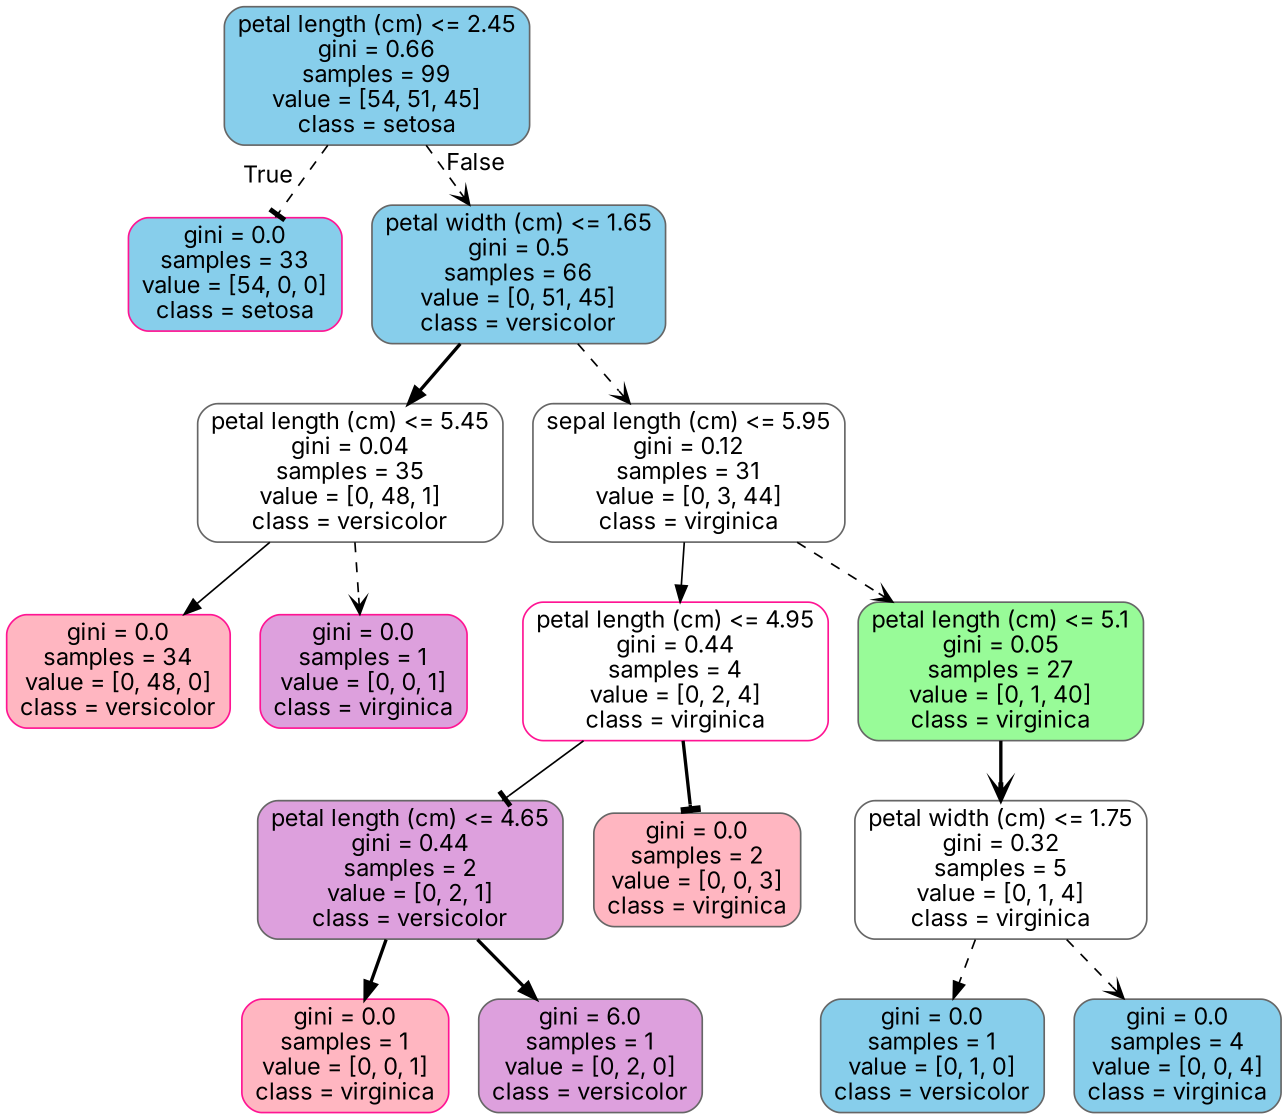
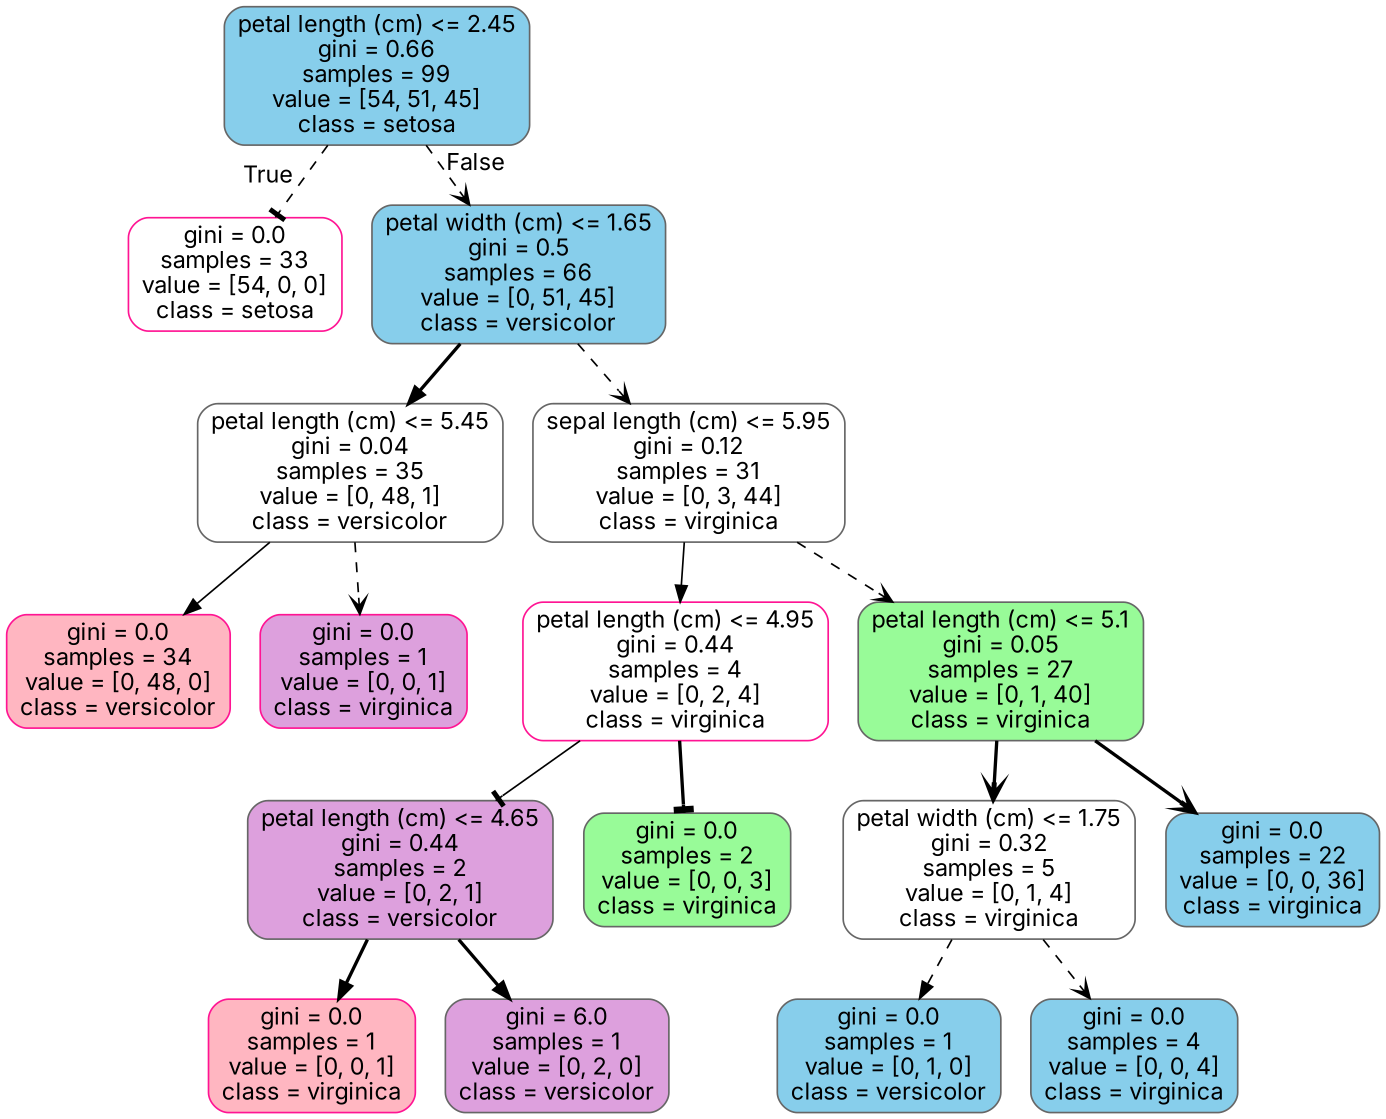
node "gini = 0.0 samples = 33 value = [54, 0, 0] class = setosa": fillcolor skyblue -> white
node "gini = 0.0 samples = 2 value = [0, 0, 3] class = virginica": fillcolor lightpink -> palegreen
node "gini = 0.0 samples = 22 value = [0, 0, 36] class = virginica": added
